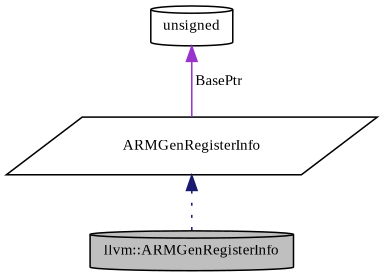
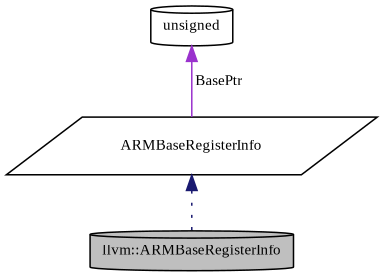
node "ARMGenRegisterInfo": label "ARMGenRegisterInfo" -> "ARMBaseRegisterInfo"
node "llvm::ARMGenRegisterInfo": label "llvm::ARMGenRegisterInfo" -> "llvm::ARMBaseRegisterInfo"
